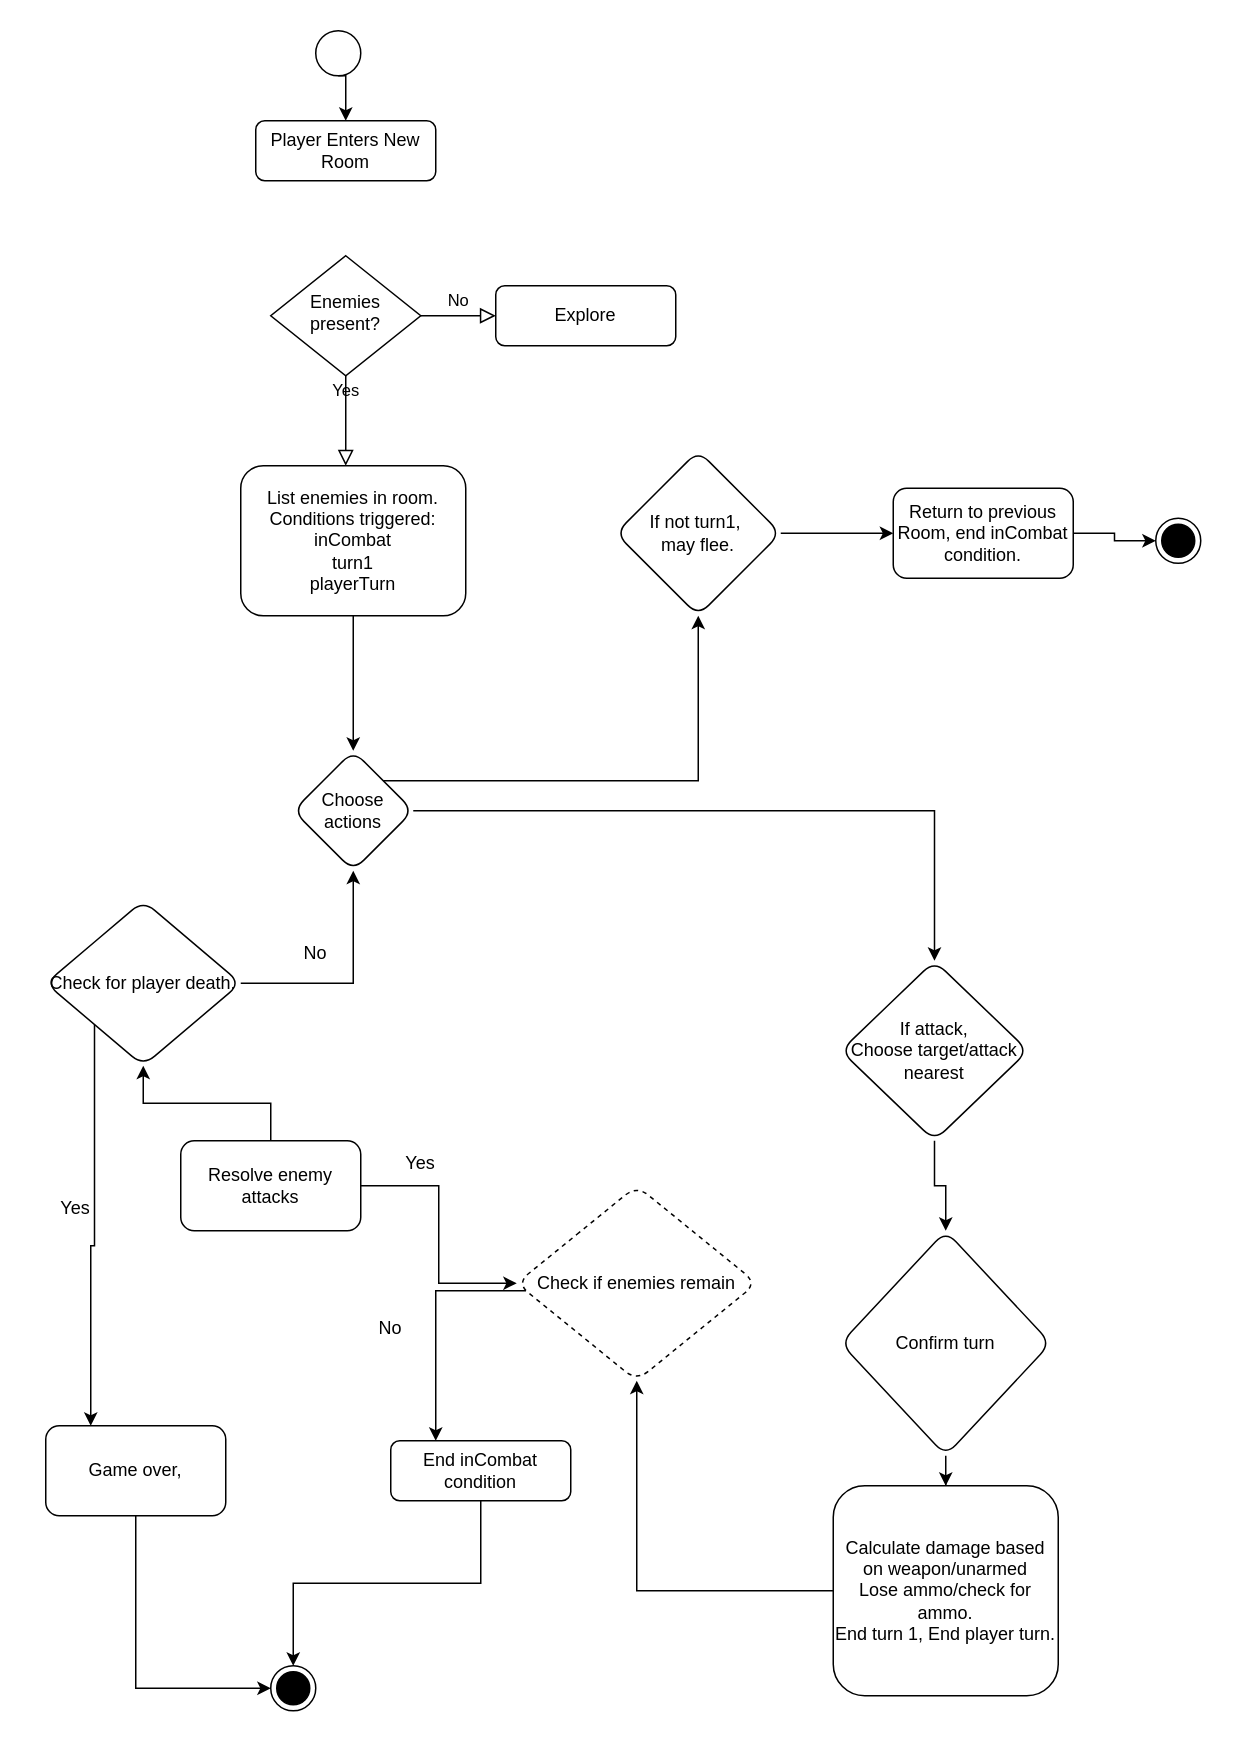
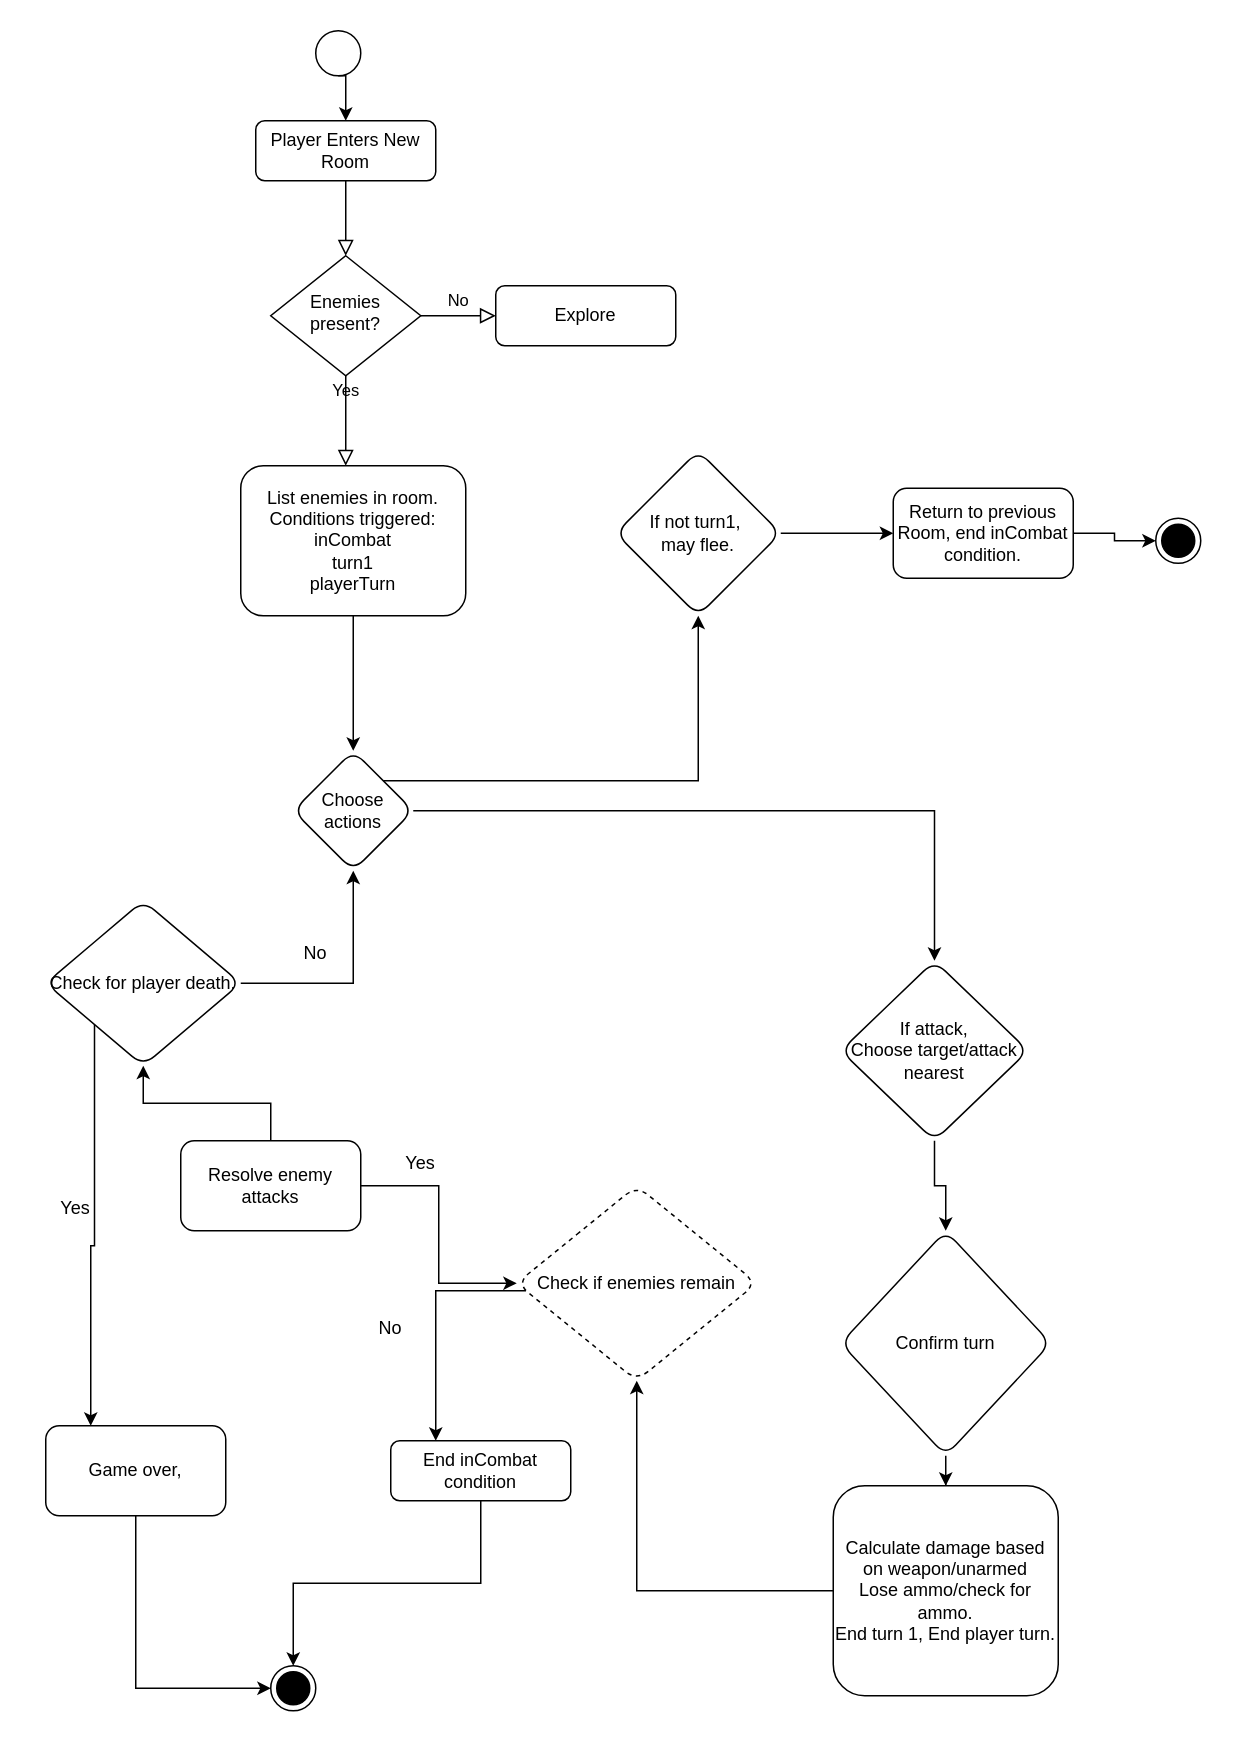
edge "Player Enters New Room" -> "Enemies present?": added
